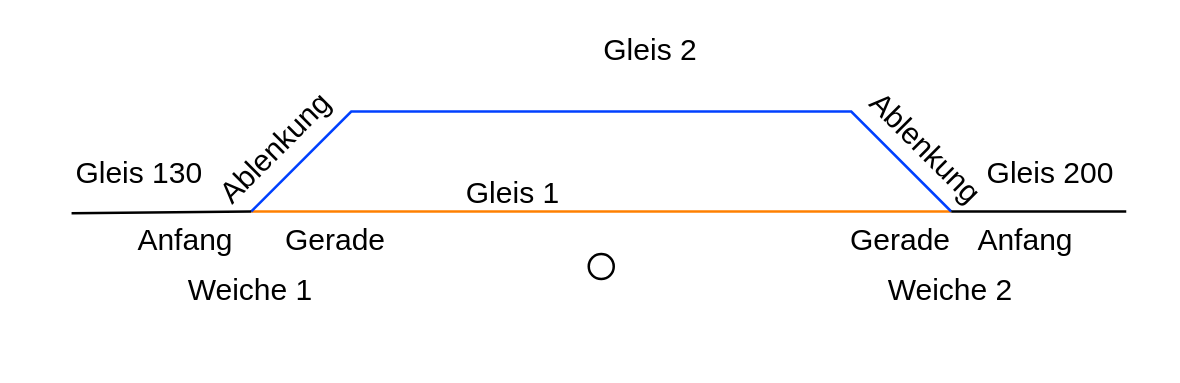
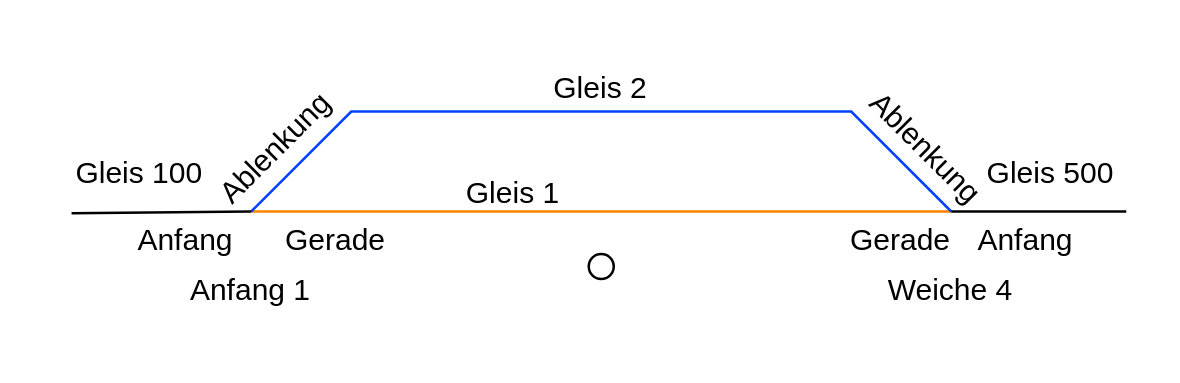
node "Gleis 2": moved (651, 51) -> (601, 89)
node "Gleis 130": label "Gleis 130" -> "Gleis 100"
node "Gleis 200": label "Gleis 200" -> "Gleis 500"
node "Weiche 1": label "Weiche 1" -> "Anfang 1"
node "Weiche 2": label "Weiche 2" -> "Weiche 4"
